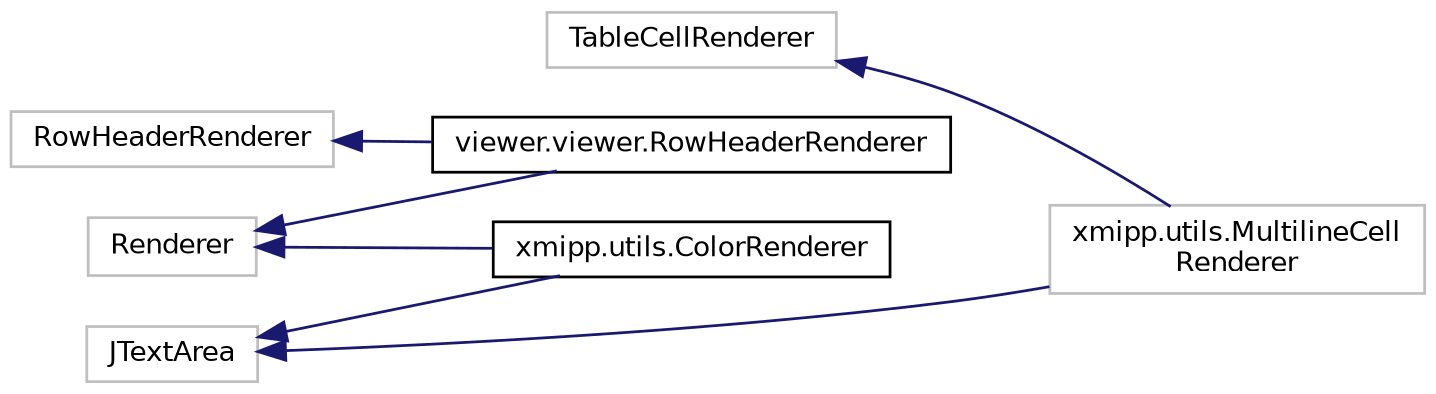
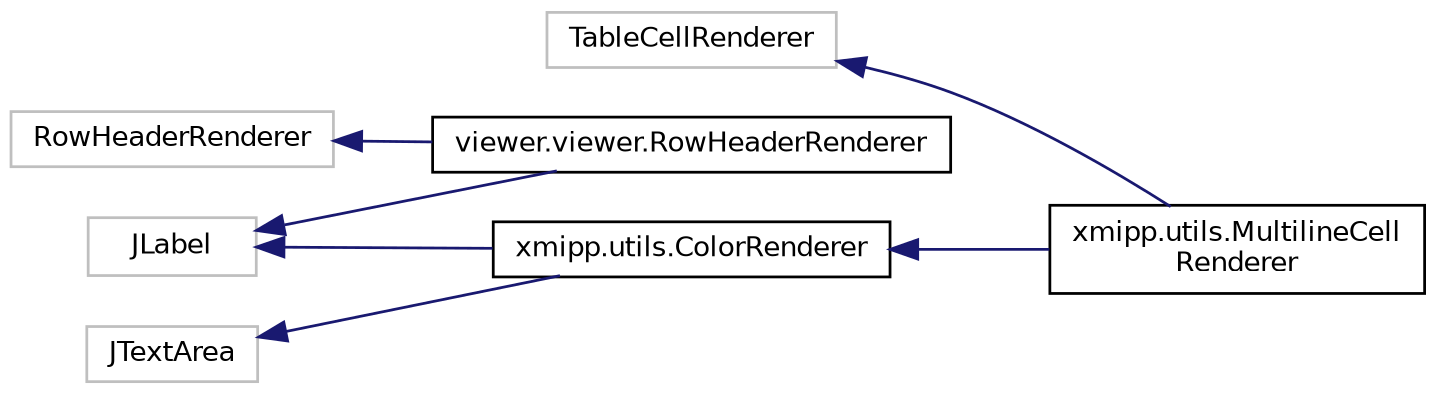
node "Renderer": label "Renderer" -> "JLabel"
node "xmipp.utils.MultilineCell Renderer": color grey75 -> black
edge "xmipp.utils.MultilineCell Renderer" -> "JTextArea": now "xmipp.utils.MultilineCell Renderer" -> "xmipp.utils.ColorRenderer"
